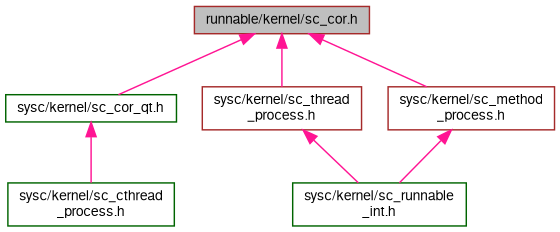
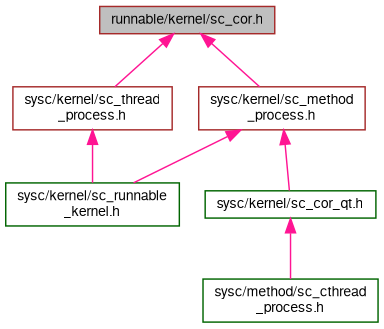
edge "sysc/kernel/sc_cor_qt.h" -> "runnable/kernel/sc_cor.h": now "sysc/kernel/sc_cor_qt.h" -> "sysc/kernel/sc_method _process.h"
node "sysc/kernel/sc_cthread _process.h": label "sysc/kernel/sc_cthread _process.h" -> "sysc/method/sc_cthread _process.h"
node "sysc/kernel/sc_runnable _int.h": label "sysc/kernel/sc_runnable _int.h" -> "sysc/kernel/sc_runnable _kernel.h"
